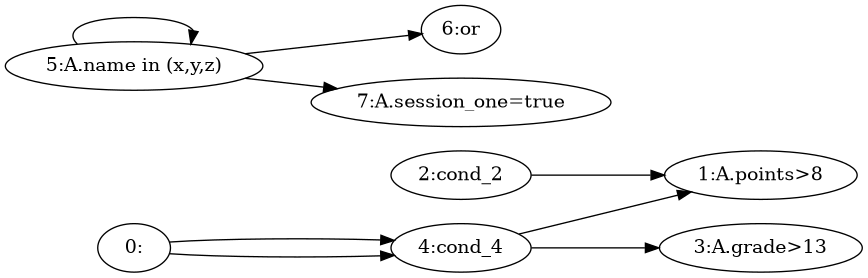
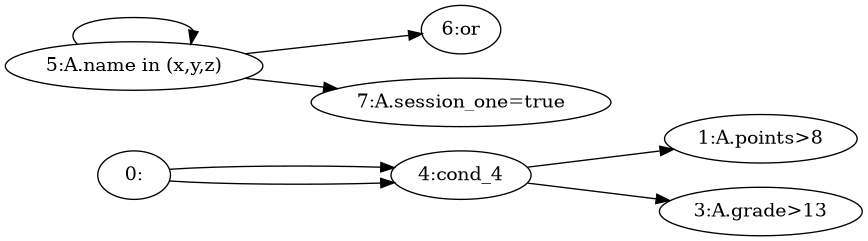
node "2:cond_2": removed
